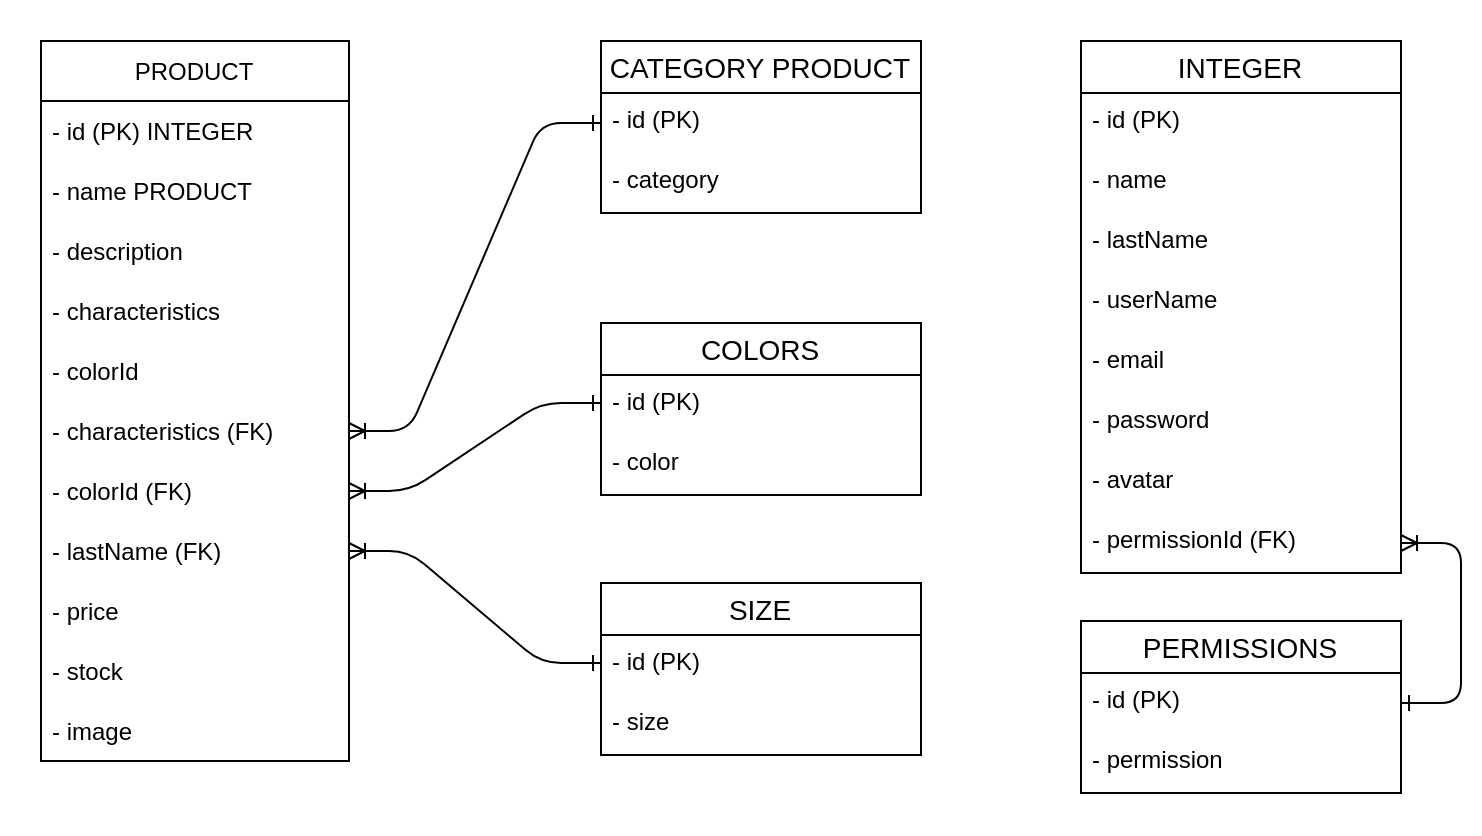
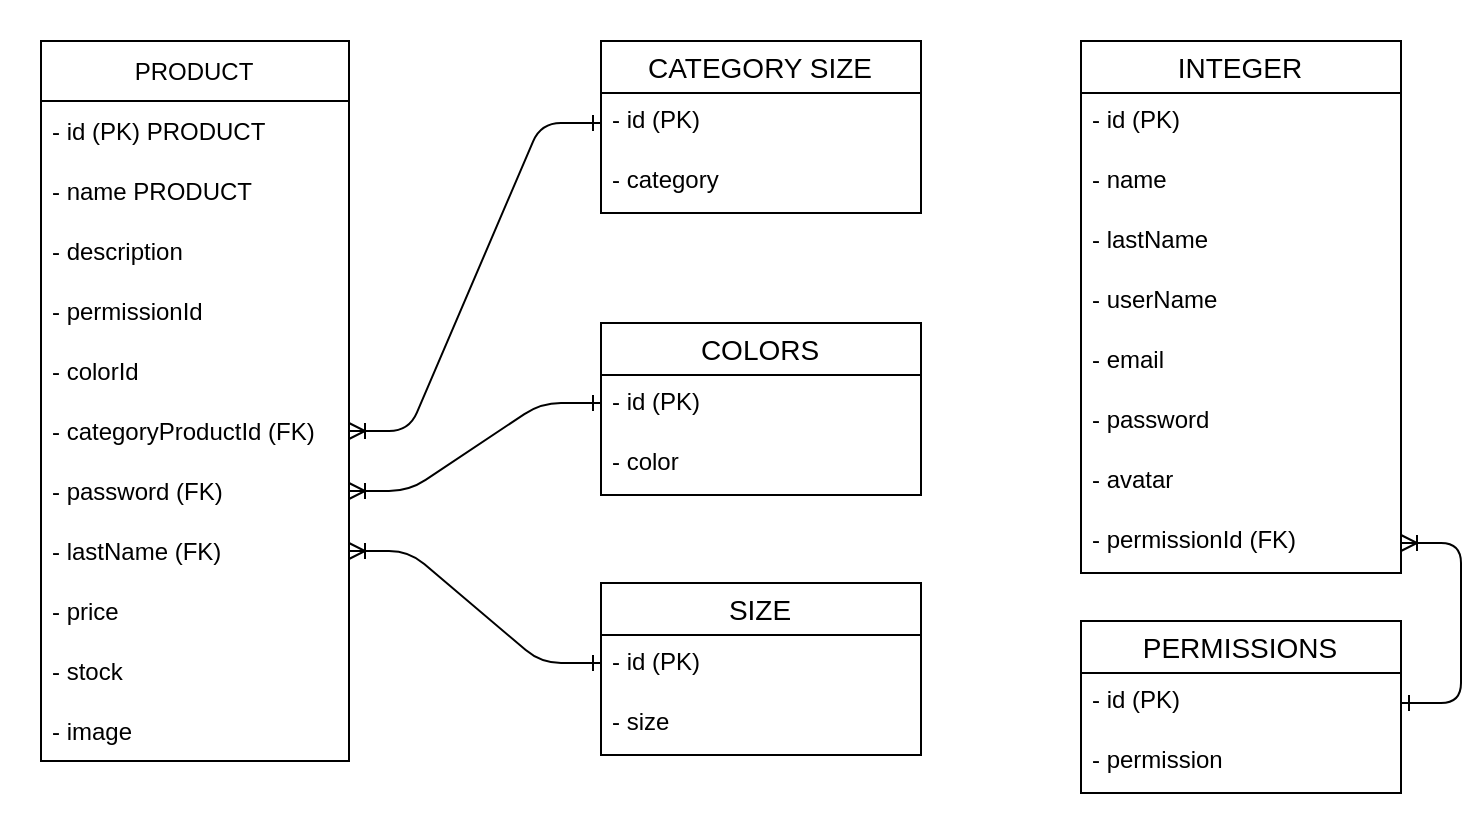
node "CATEGORY PRODUCT": label "CATEGORY PRODUCT" -> "CATEGORY SIZE"
node "- id (PK) INTEGER": label "- id (PK) INTEGER" -> "- id (PK) PRODUCT"
node "- characteristics": label "- characteristics" -> "- permissionId"
node "- characteristics (FK)": label "- characteristics (FK)" -> "- categoryProductId (FK)"
node "- colorId (FK)": label "- colorId (FK)" -> "- password (FK)"
